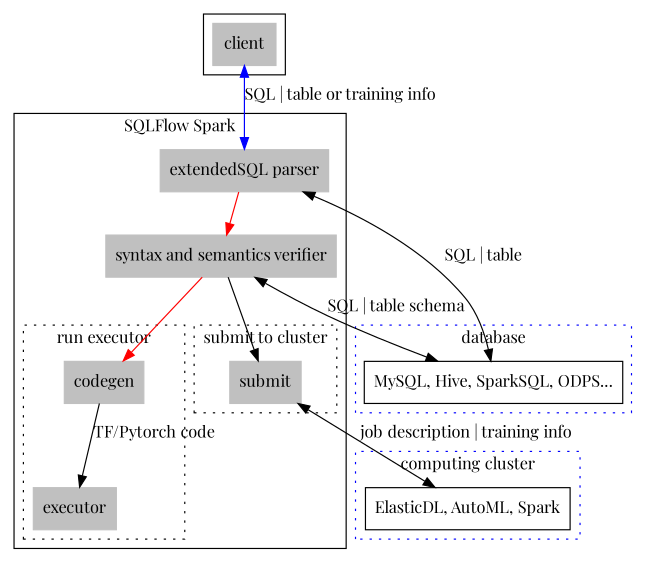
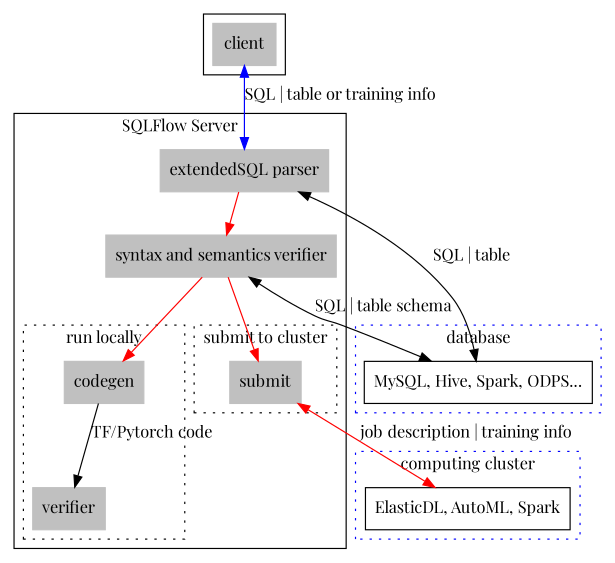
cluster "SQLFlow Spark": label "SQLFlow Spark" -> "SQLFlow Server"
edge "syntax and semantics verifier" -> "submit": color black -> red
cluster "run executor": label "run executor" -> "run locally"
node "MySQL, Hive, SparkSQL, ODPS...": label "MySQL, Hive, SparkSQL, ODPS..." -> "MySQL, Hive, Spark, ODPS..."
edge "submit" -- "ElasticDL, AutoML, Spark": color black -> red
node "executor": label "executor" -> "verifier"
